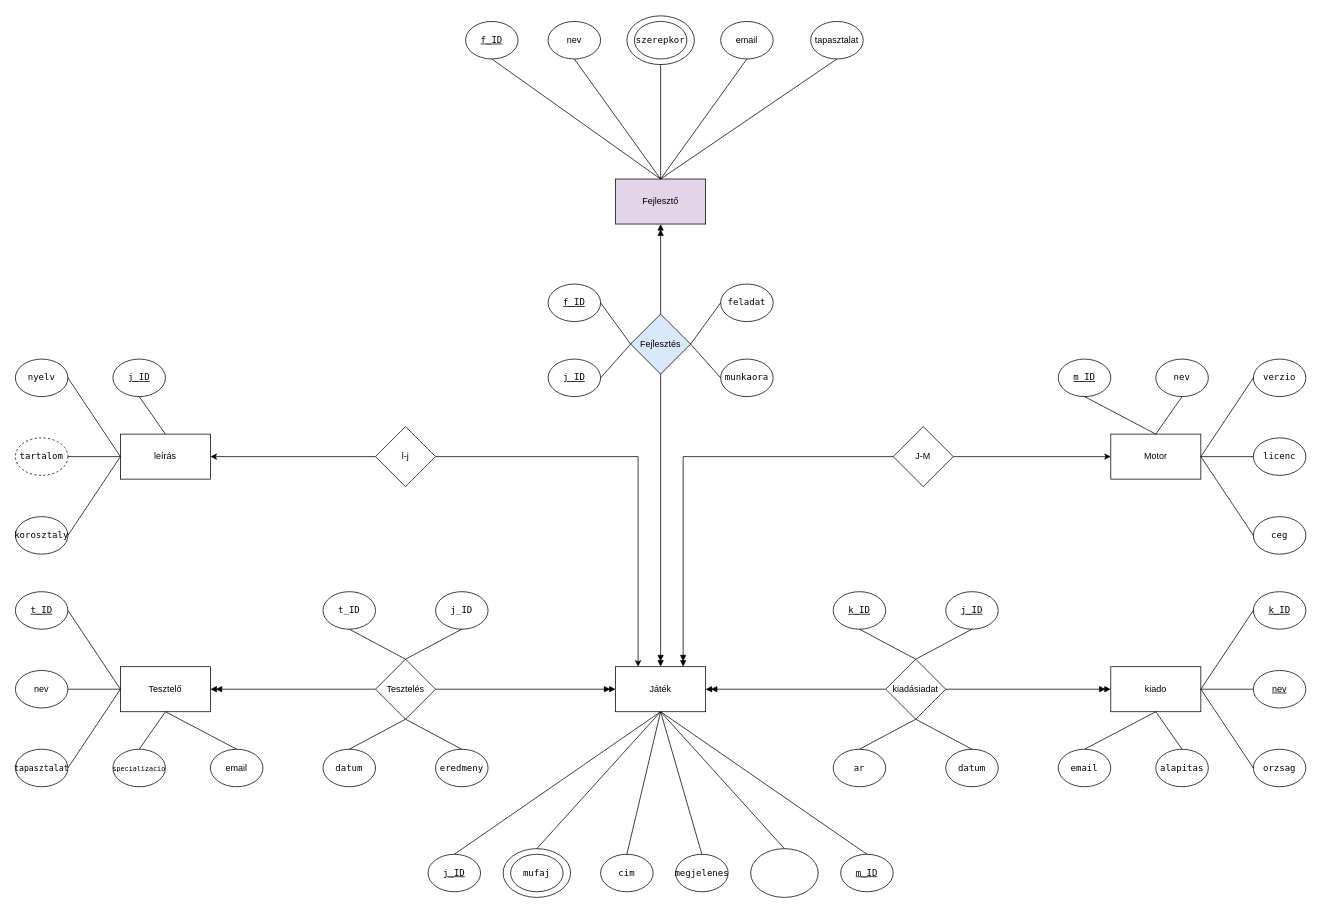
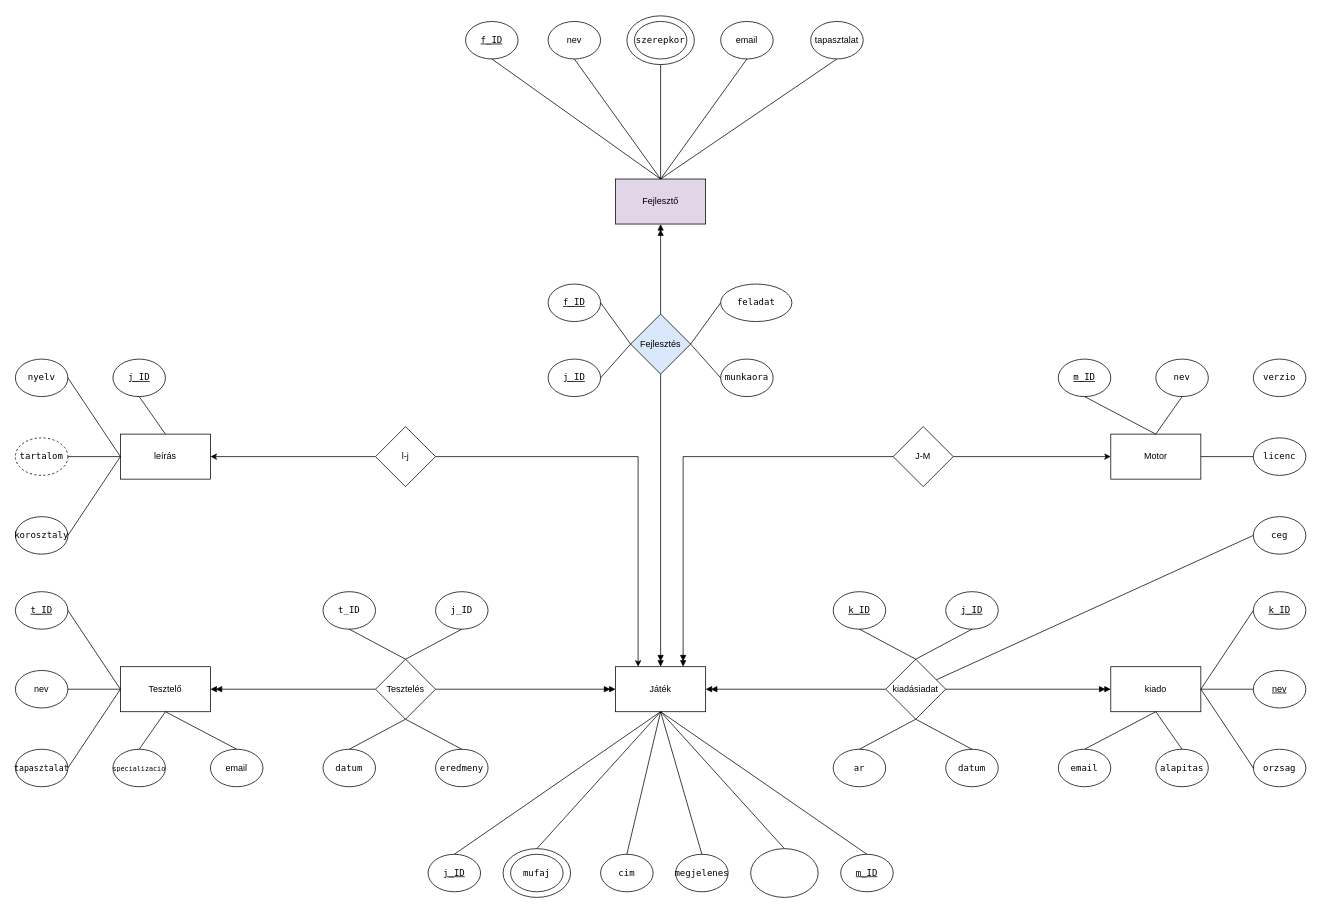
node "feladat": size 53x38 -> 71x38
edge "verzio" -- "Motor": removed
edge "Motor" -- "ceg": now "kiadásiadat" -- "ceg"
